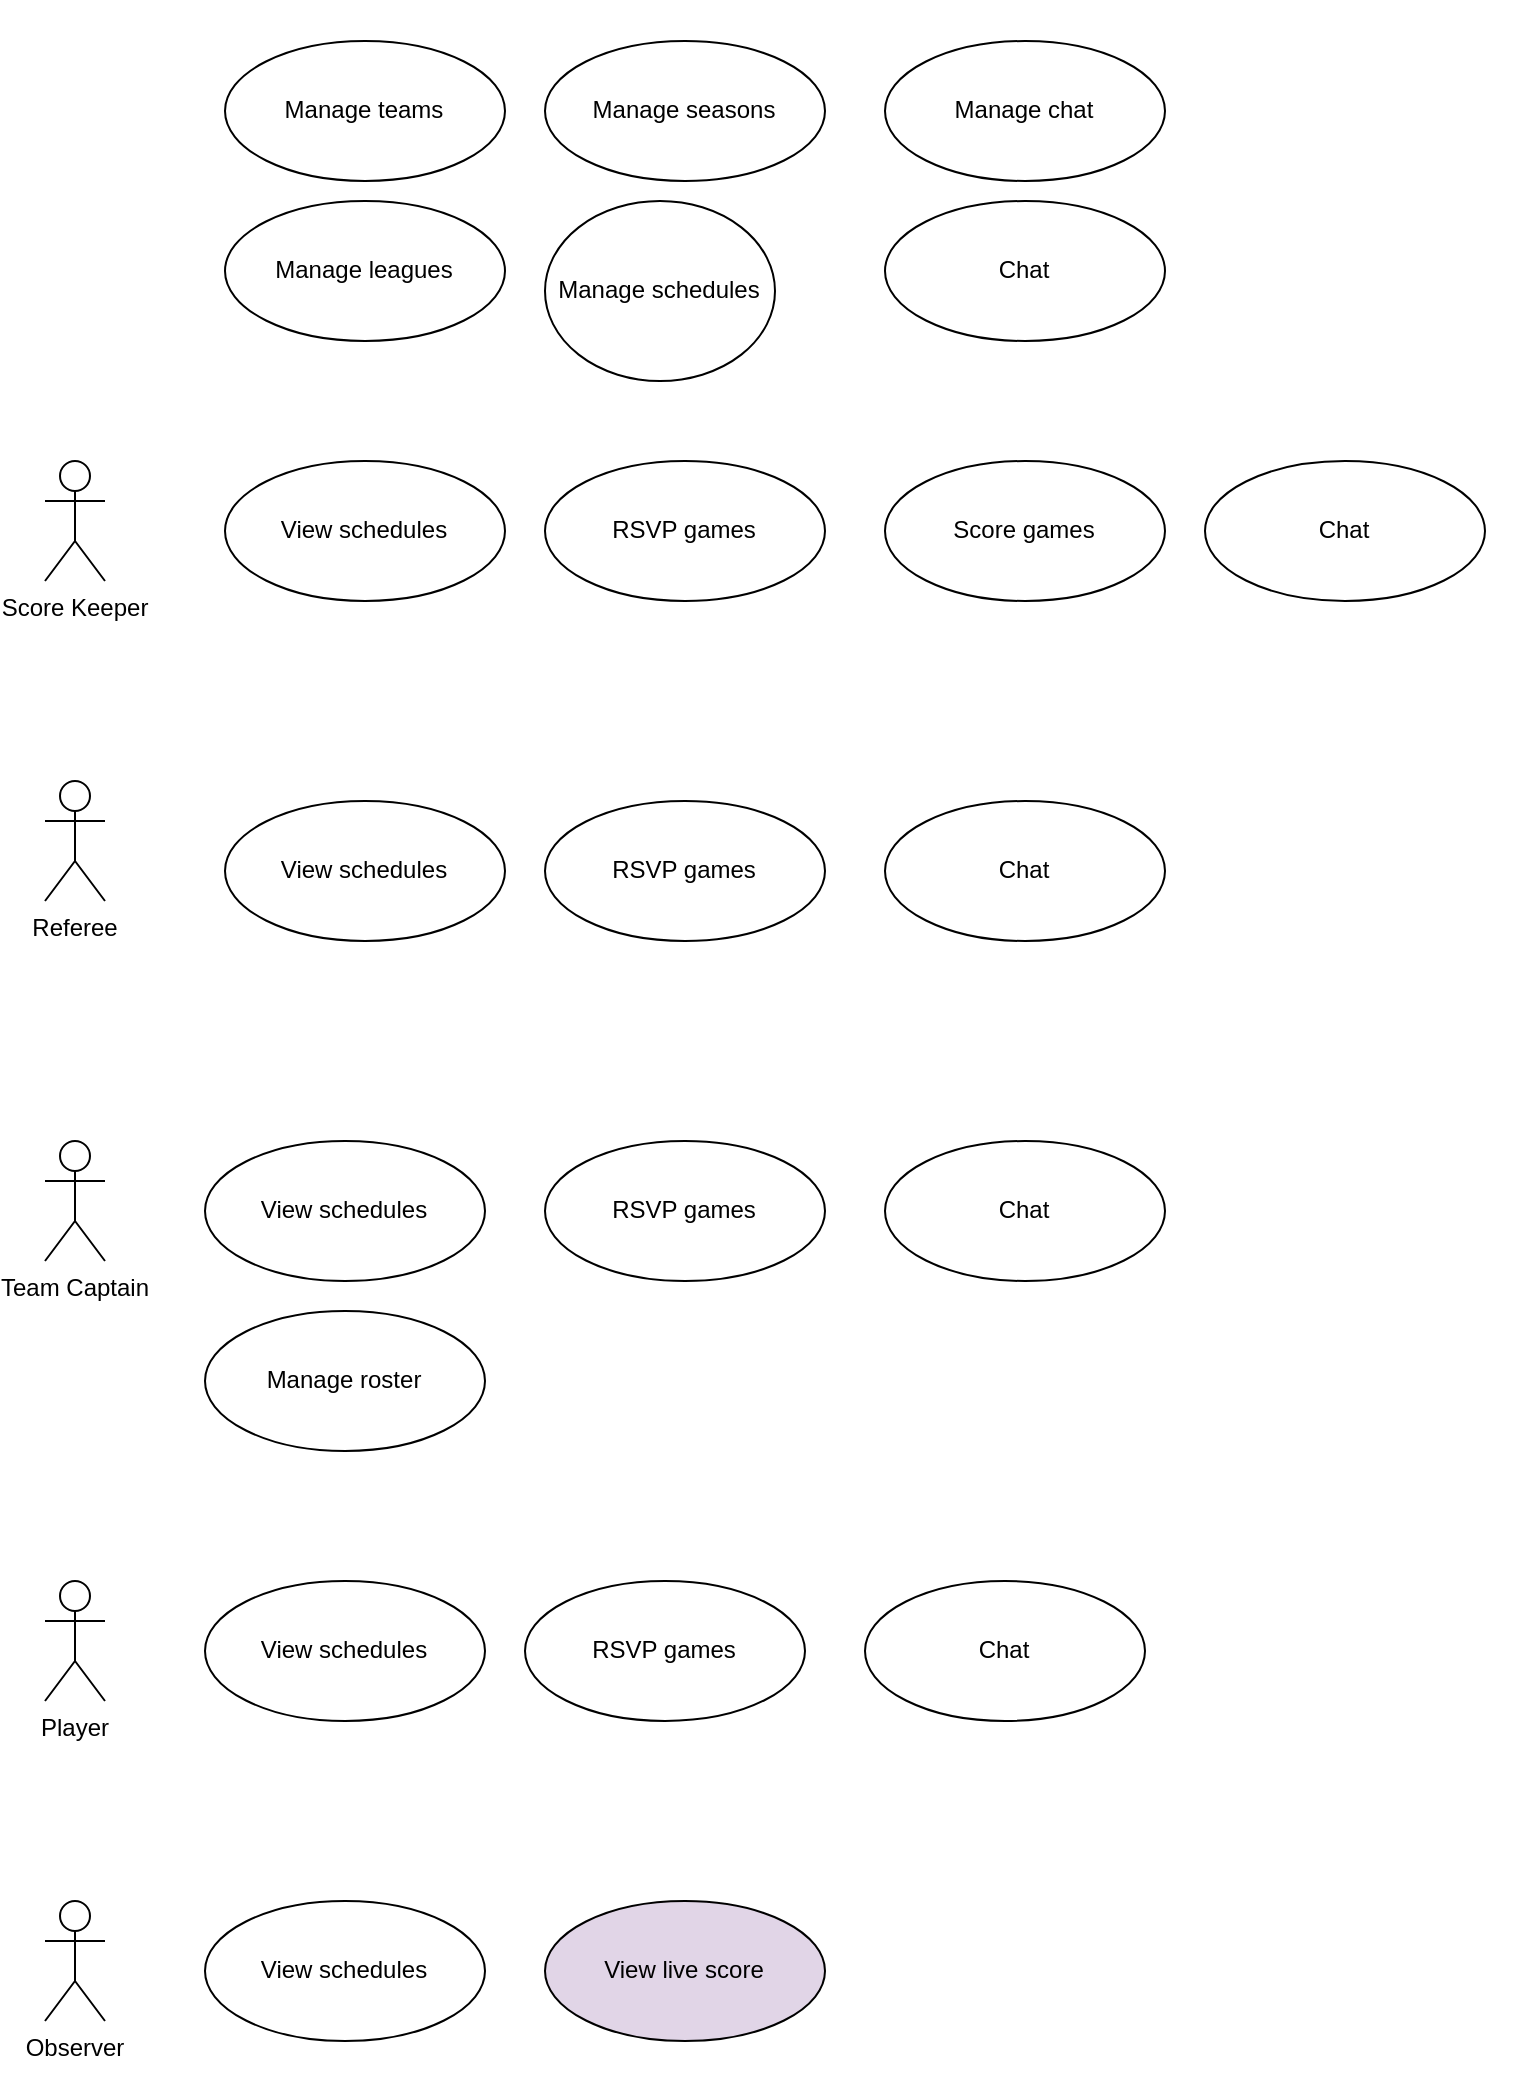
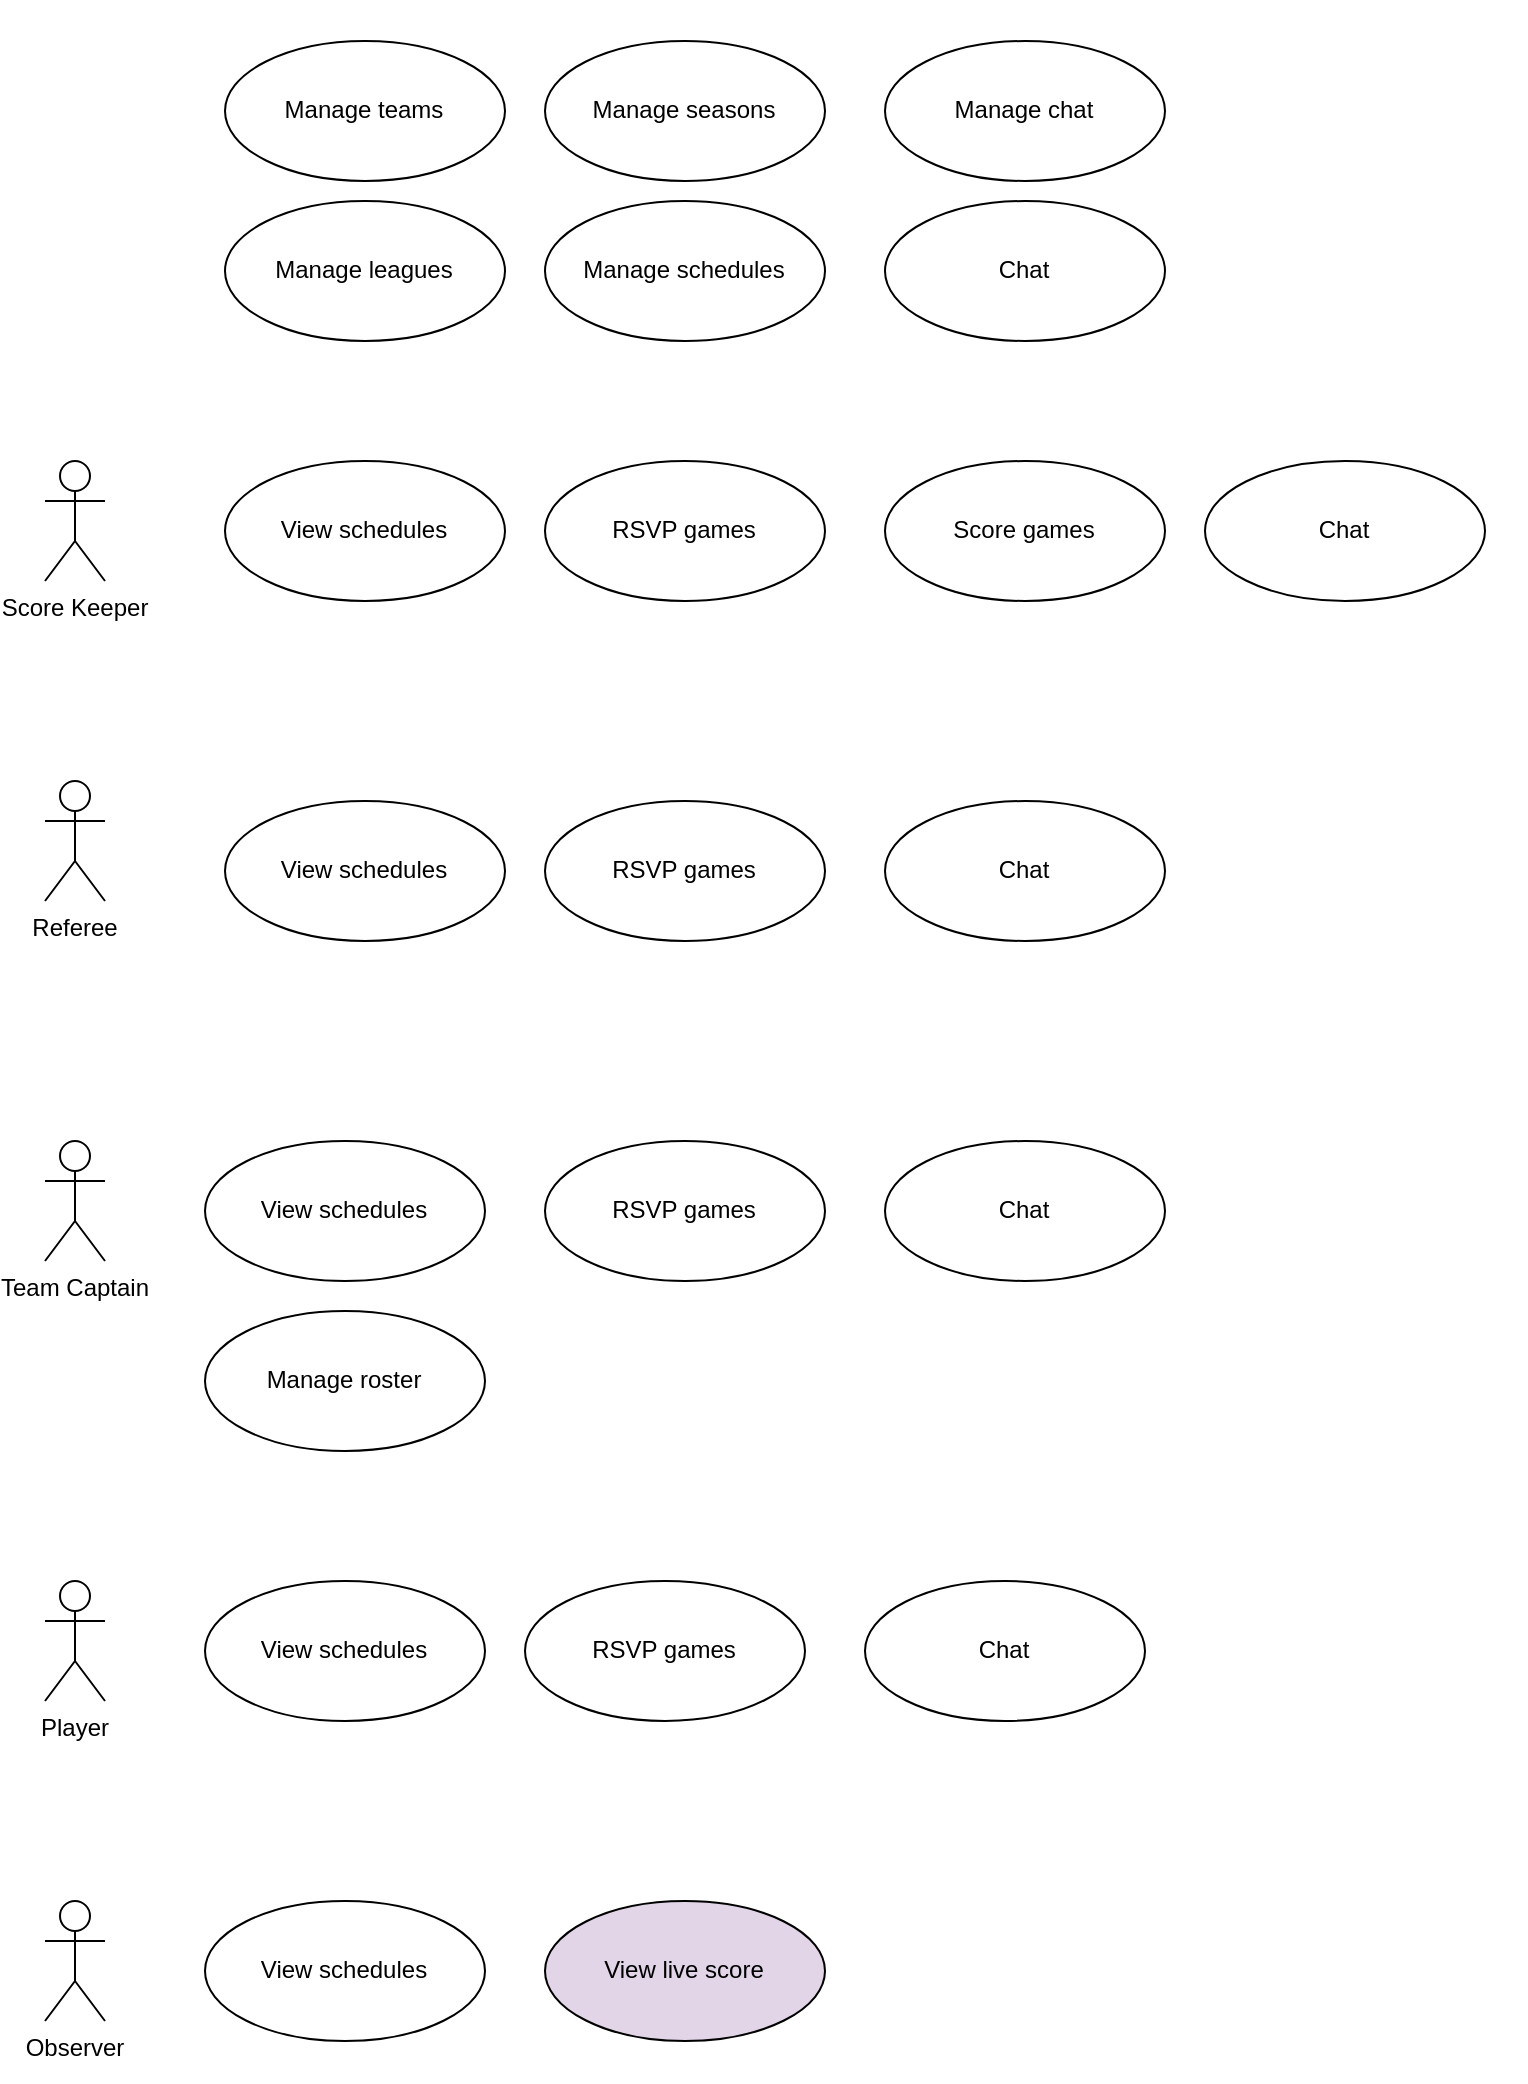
node "Manage schedules": size 230x180 -> 280x140
